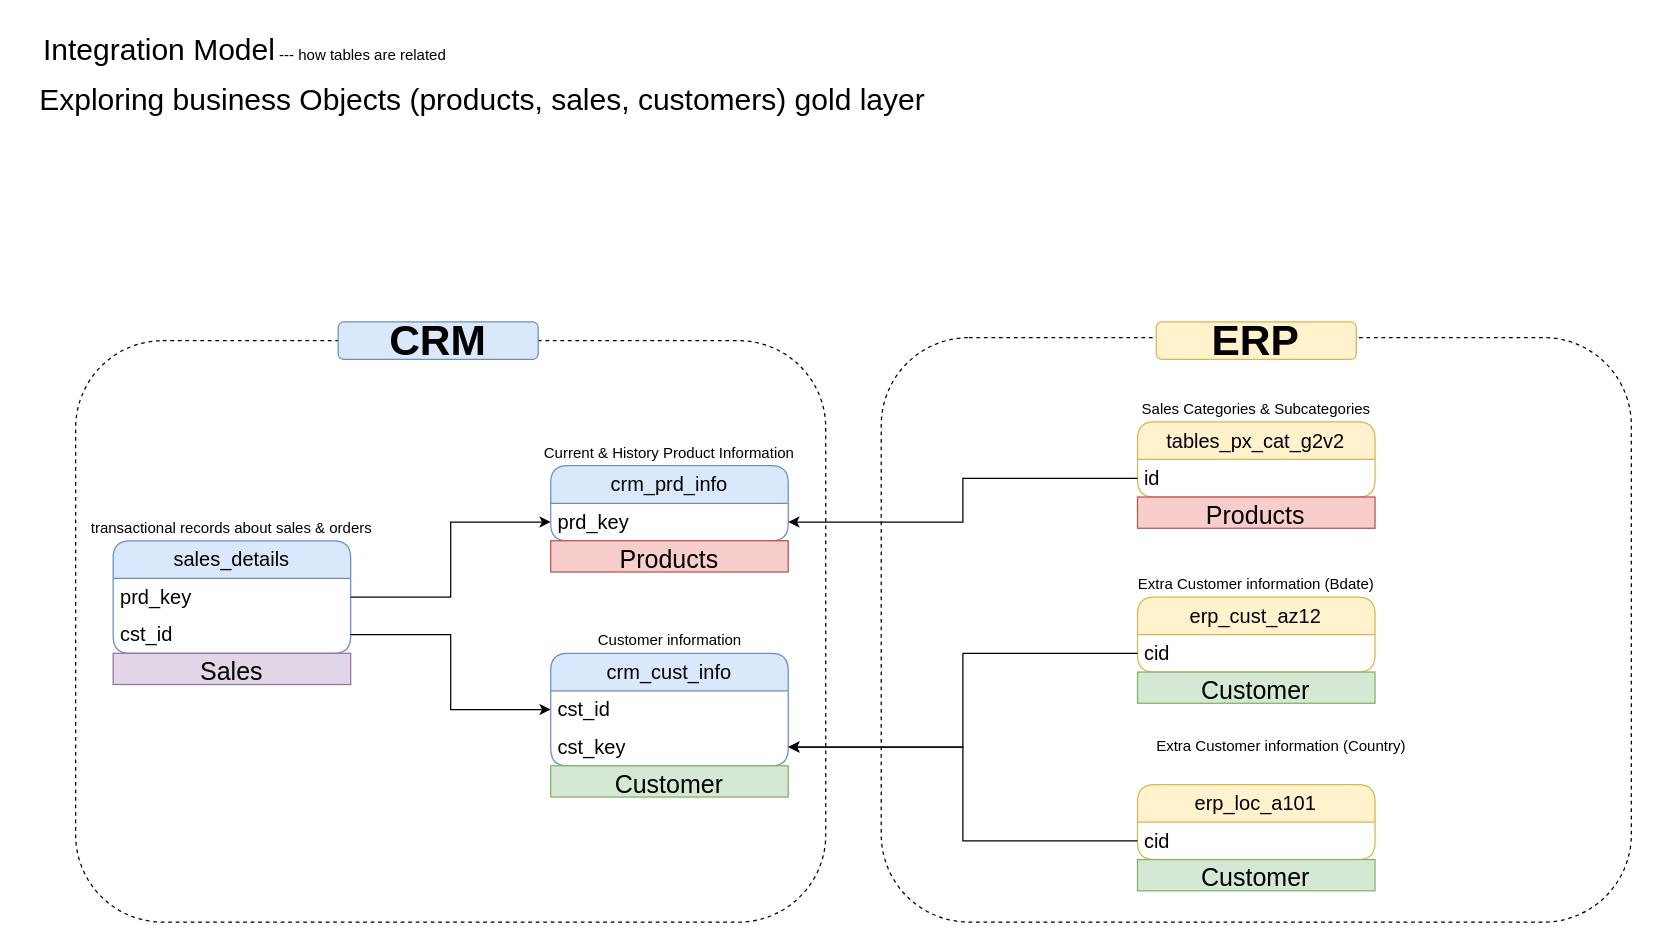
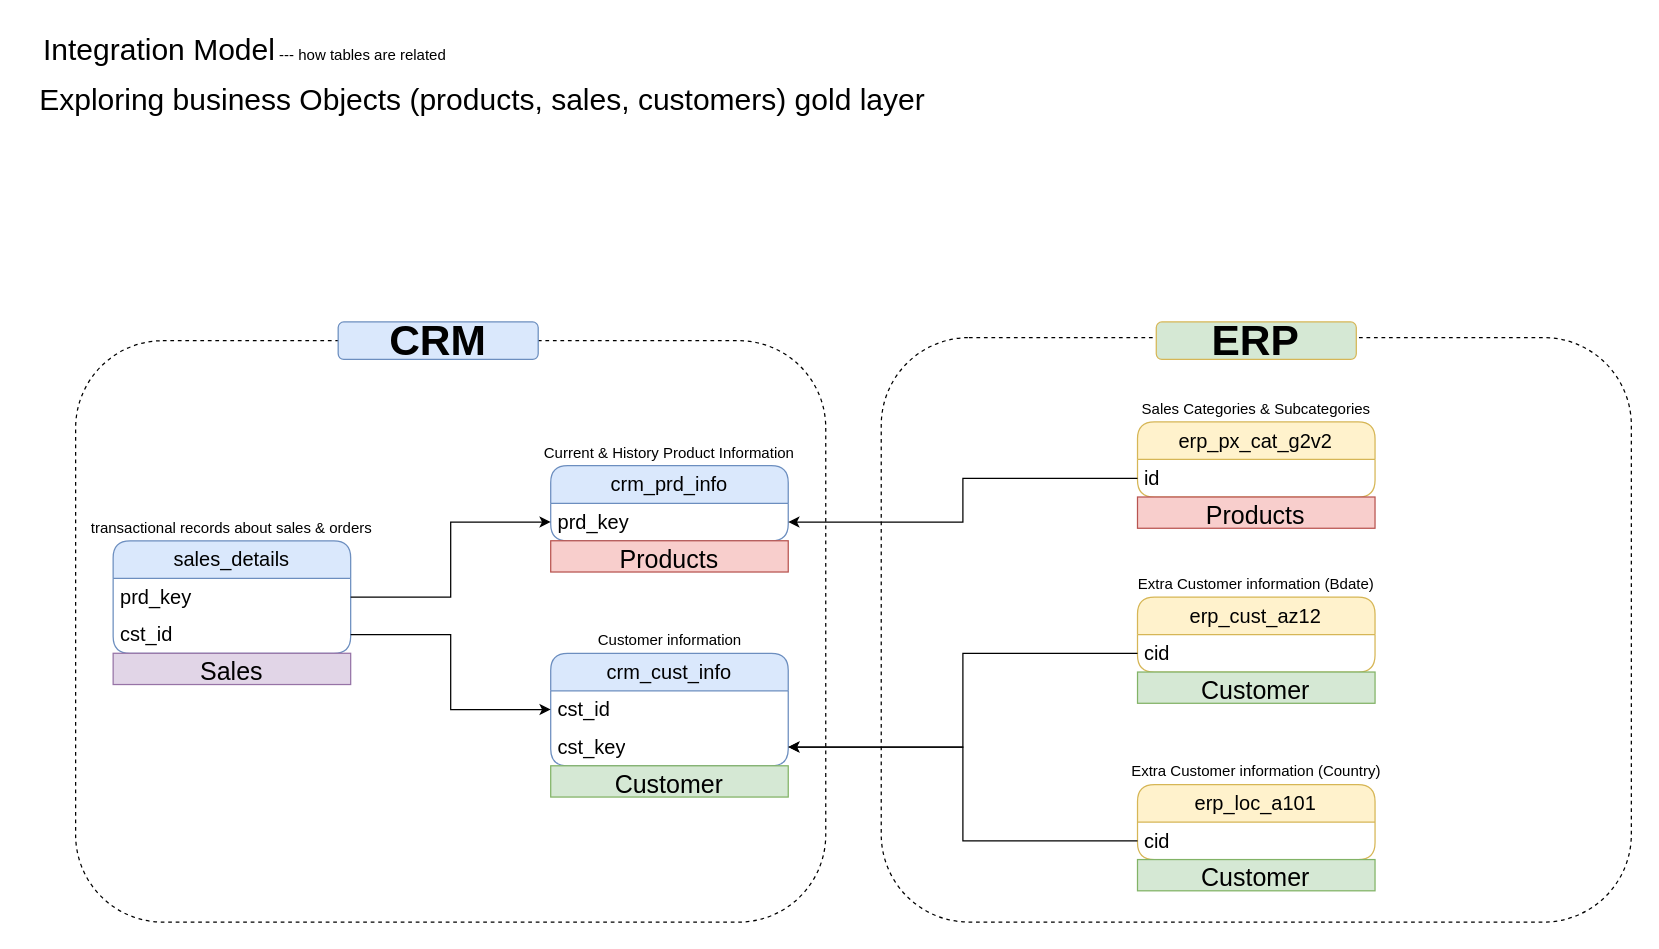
node "ERP": fillcolor #fff2cc -> #d5e8d4
node "tables_px_cat_g2v2": label "tables_px_cat_g2v2" -> "erp_px_cat_g2v2"
node "Extra Customer information (Country)": moved (1281, 747) -> (1256, 772)
